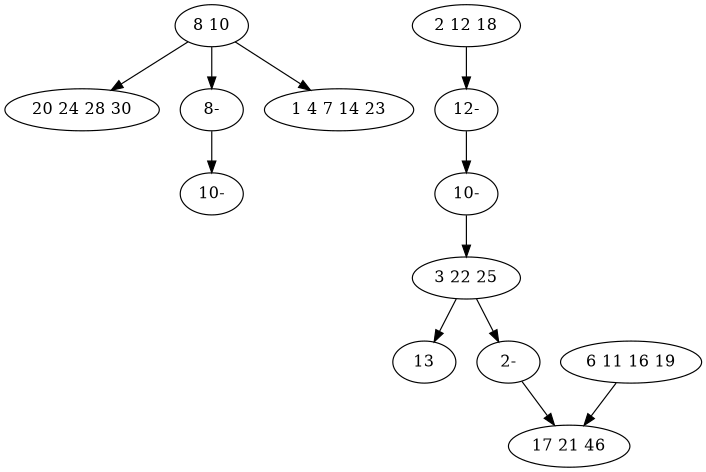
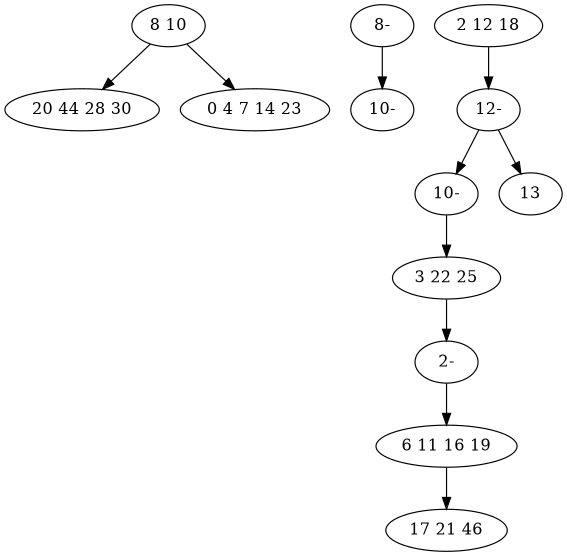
edge "8 10" -> "8-": removed
node "20 24 28 30": label "20 24 28 30" -> "20 44 28 30"
node "1 4 7 14 23": label "1 4 7 14 23" -> "0 4 7 14 23"
edge "3 22 25" -> "13": now "12-" -> "13"
edge "2-" -> "17 21 46": now "2-" -> "6 11 16 19"
